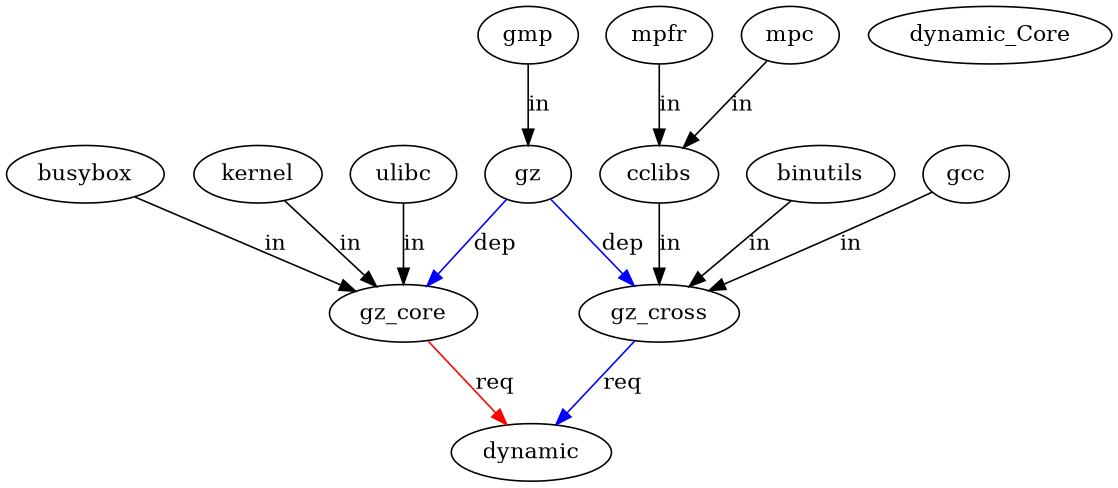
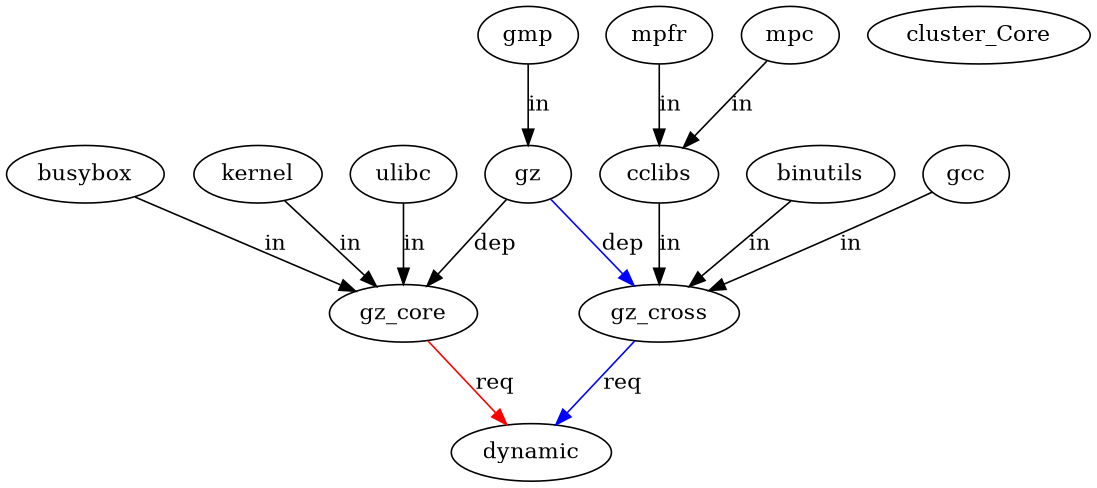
node "dynamic_Core": label "dynamic_Core" -> "cluster_Core"
edge "gz" -> "gz_core": color blue -> black
